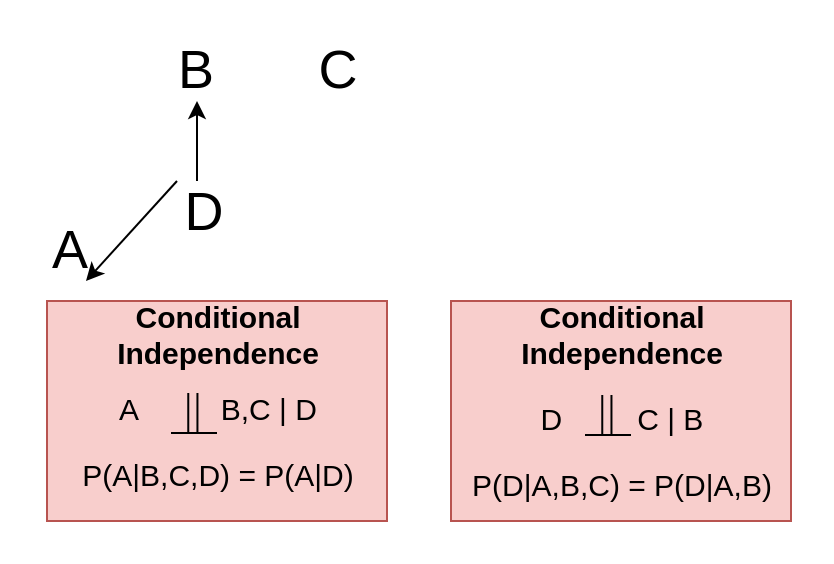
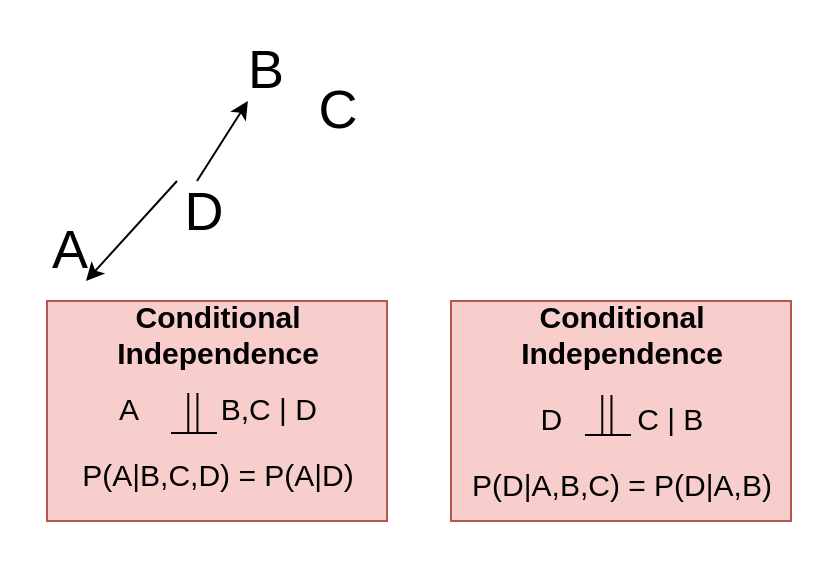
node "B": moved (197, 71) -> (267, 71)
node "C": moved (339, 71) -> (339, 111)
